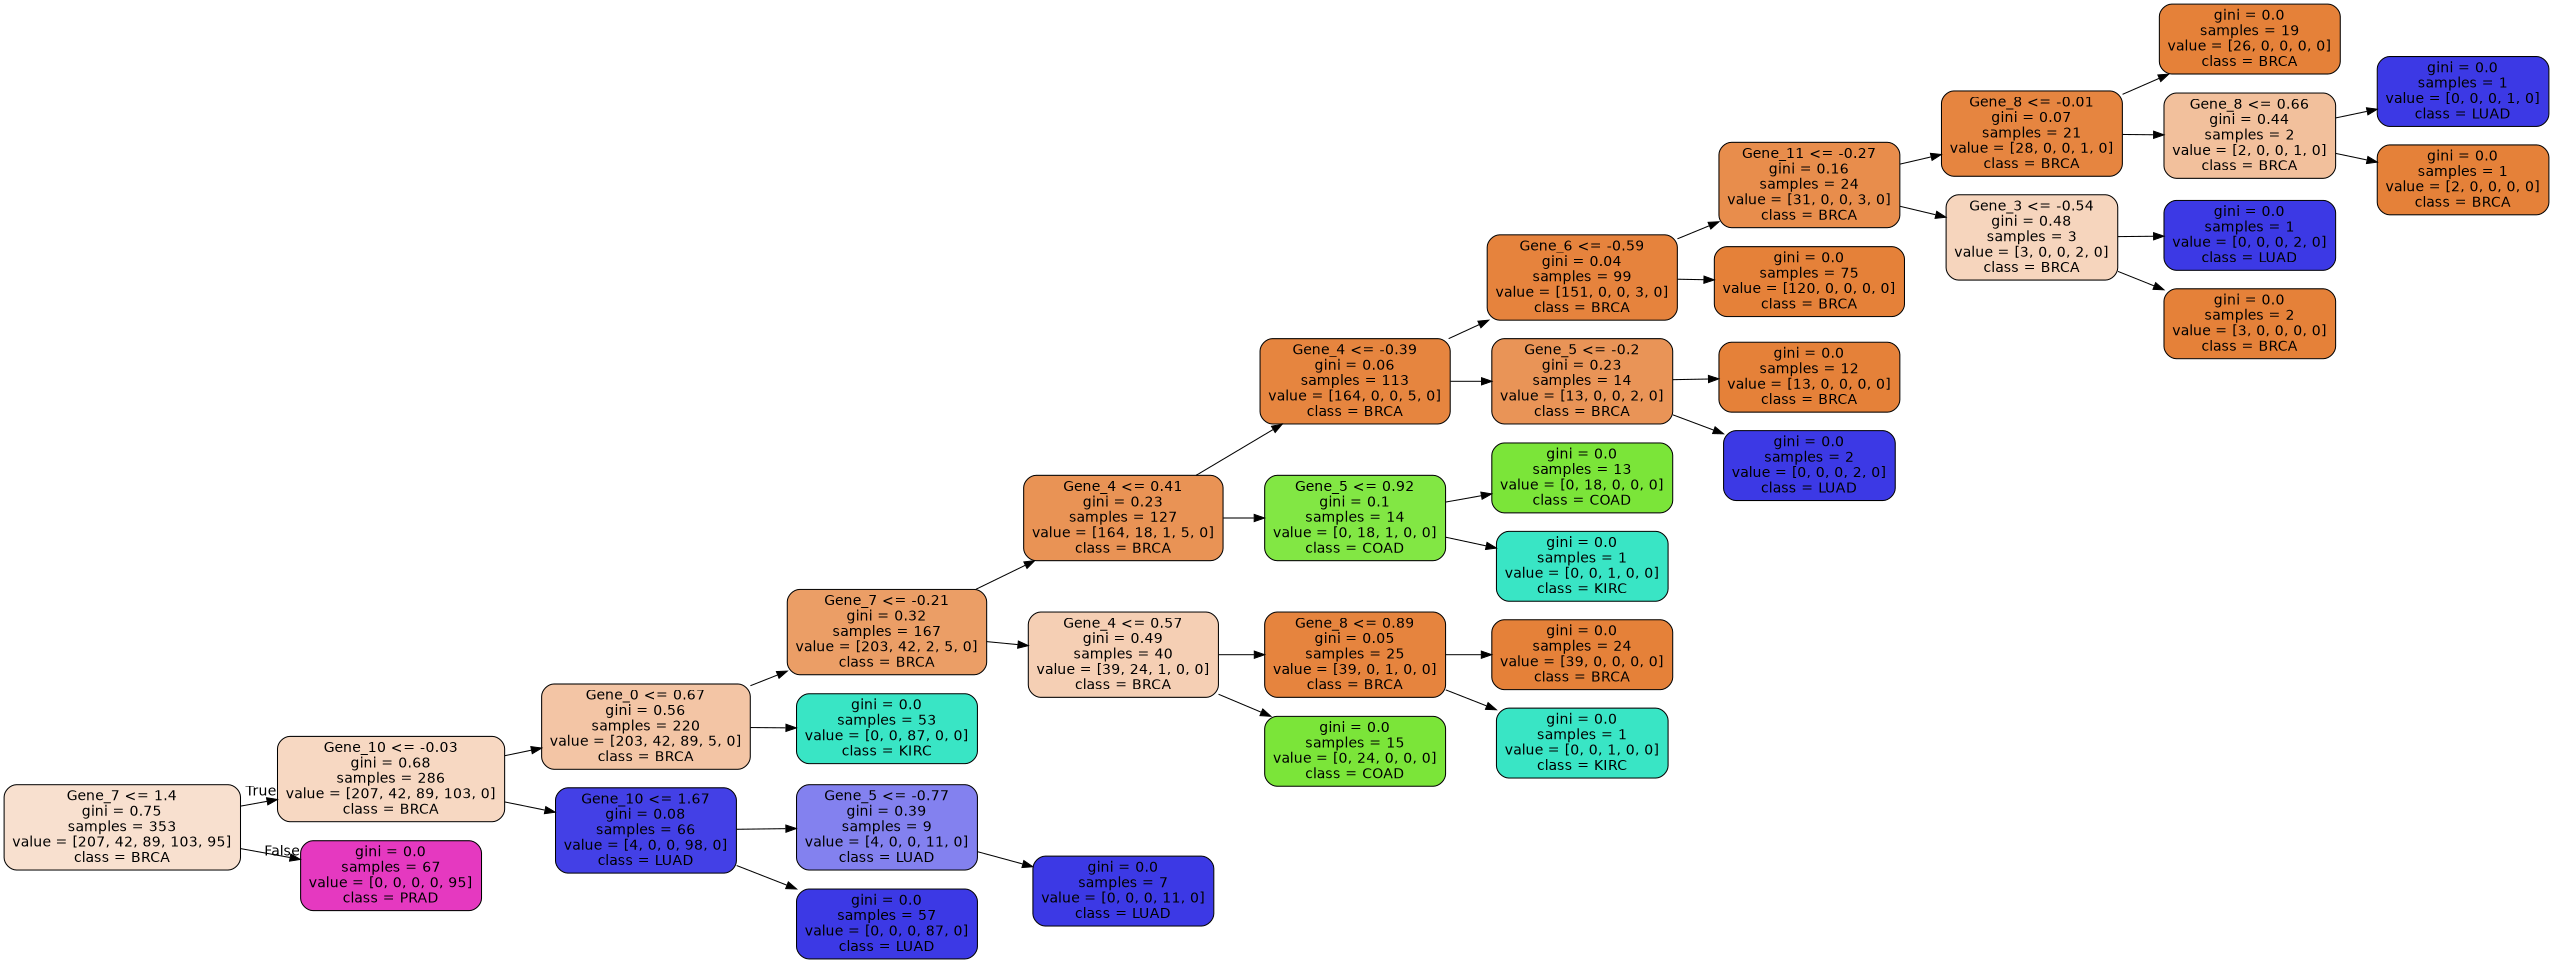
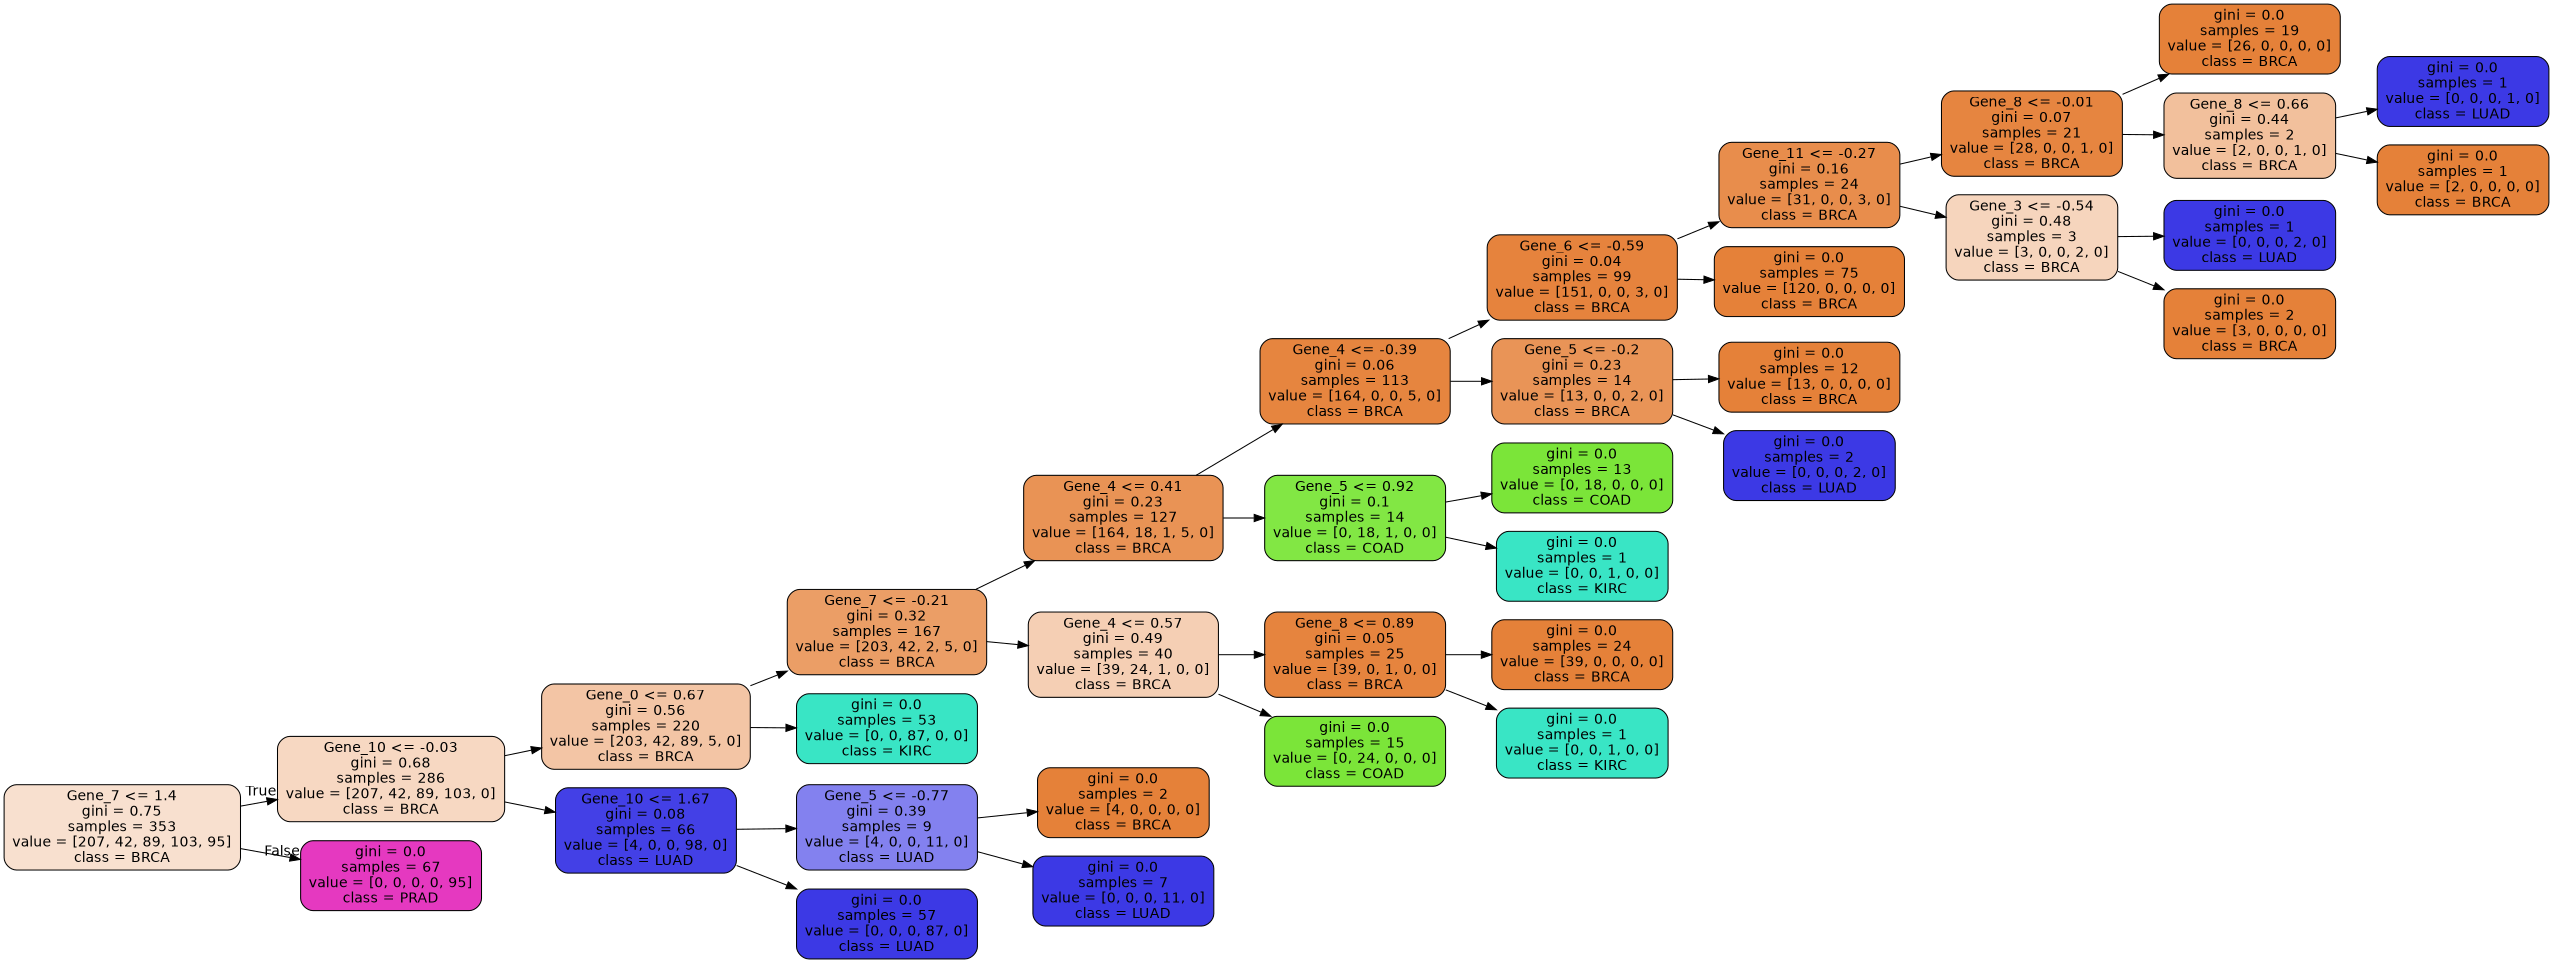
node "gini = 0.0 samples = 2 value = [4, 0, 0, 0, 0] class = BRCA": added
